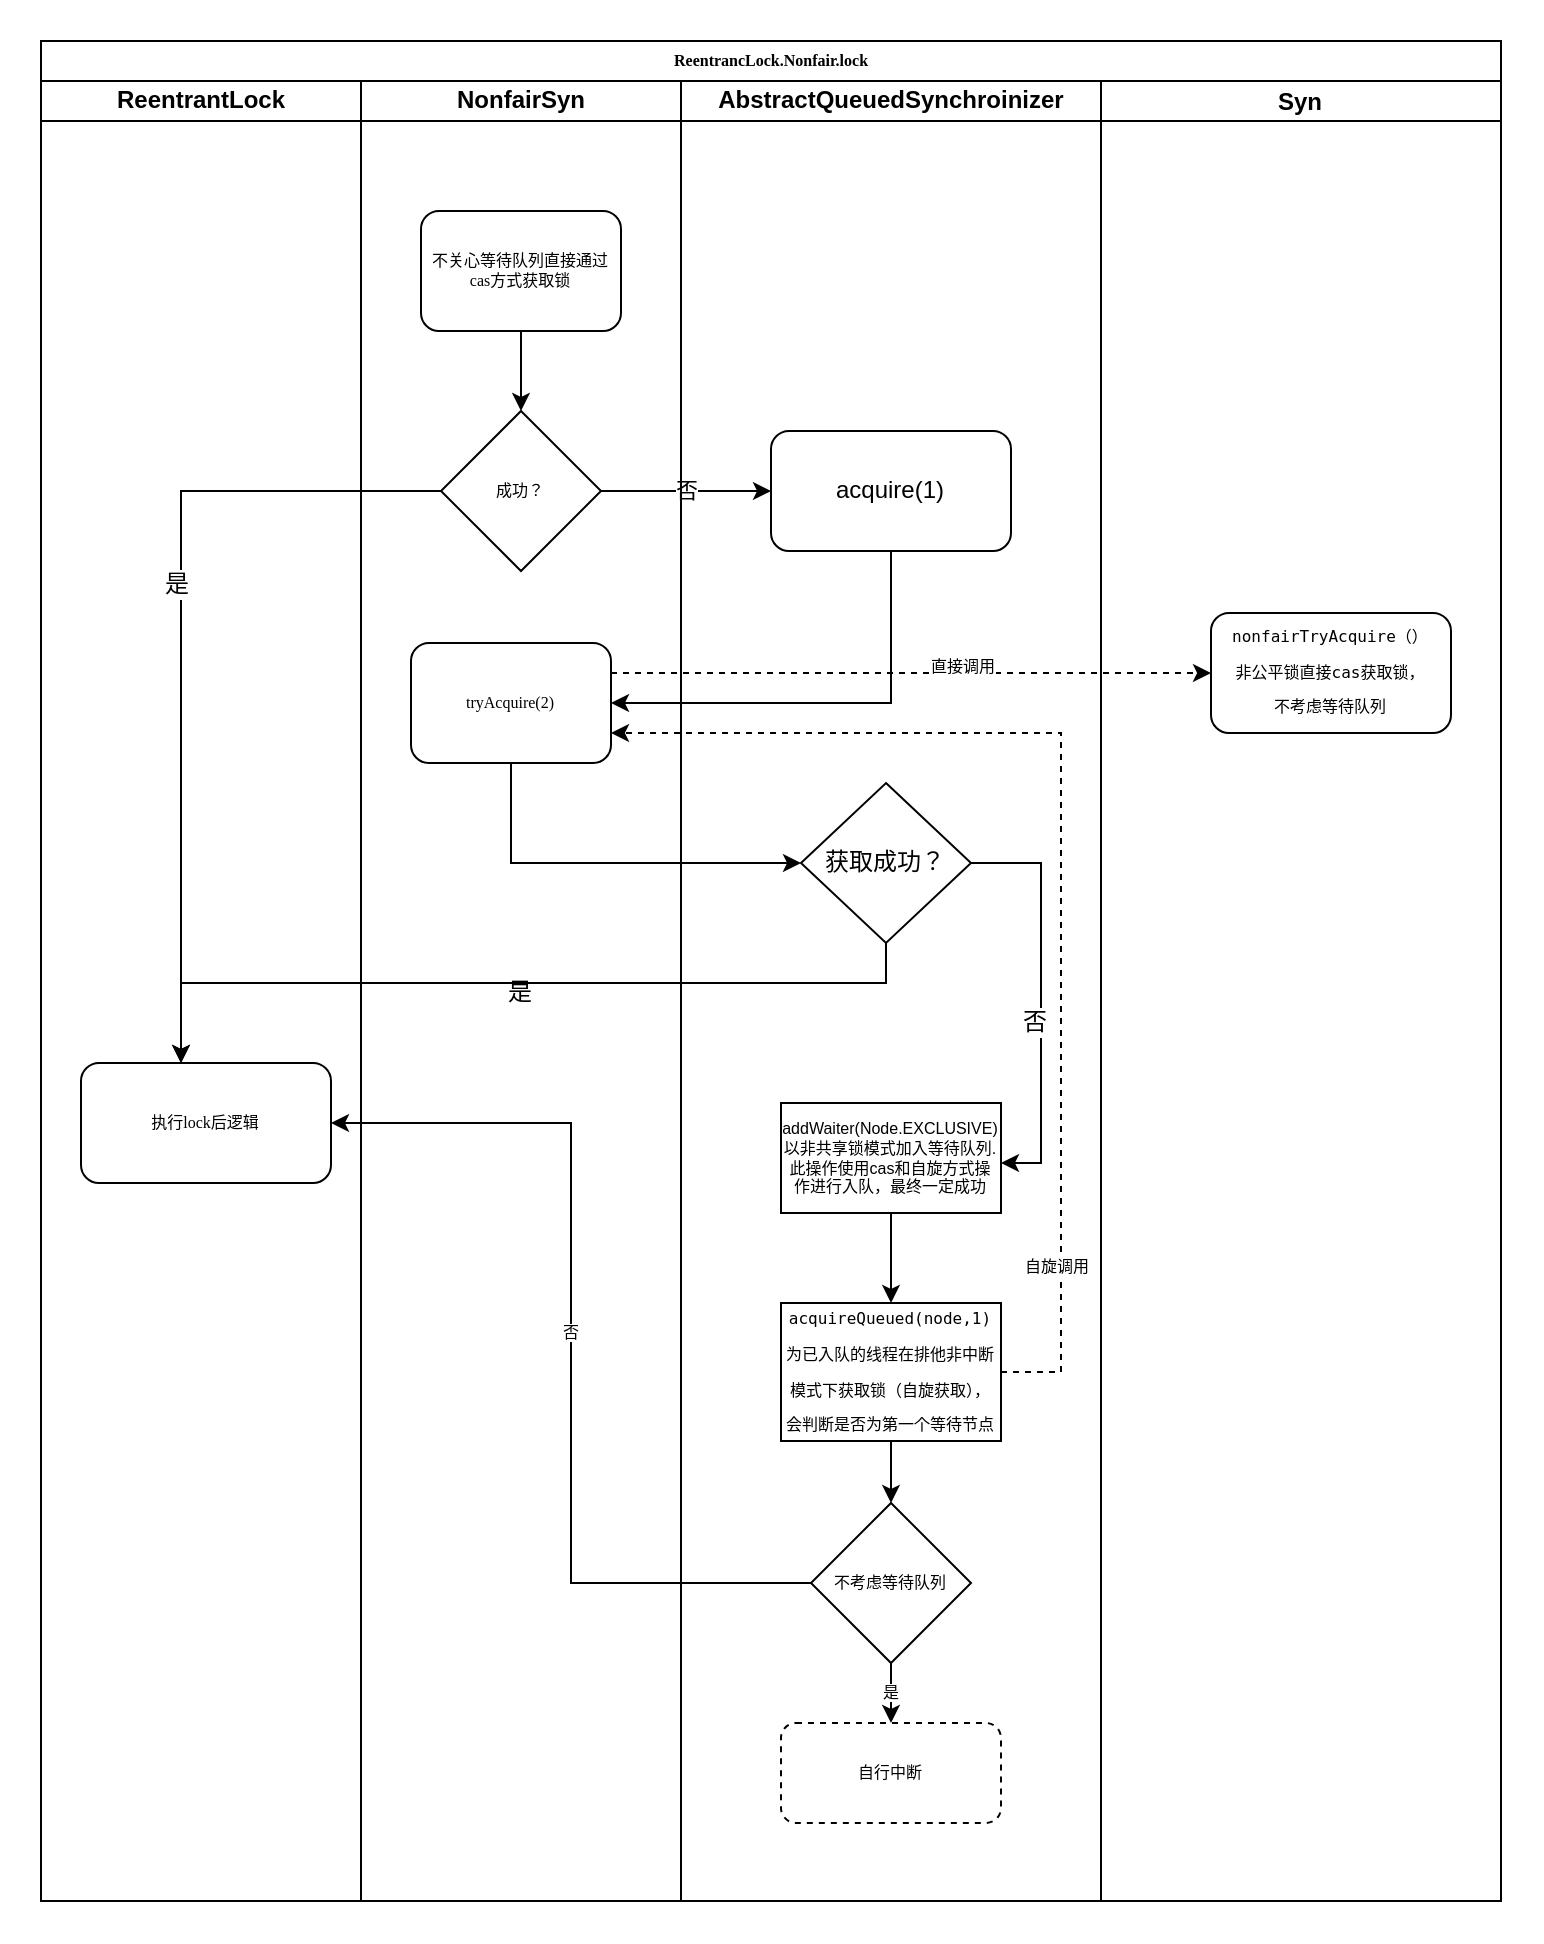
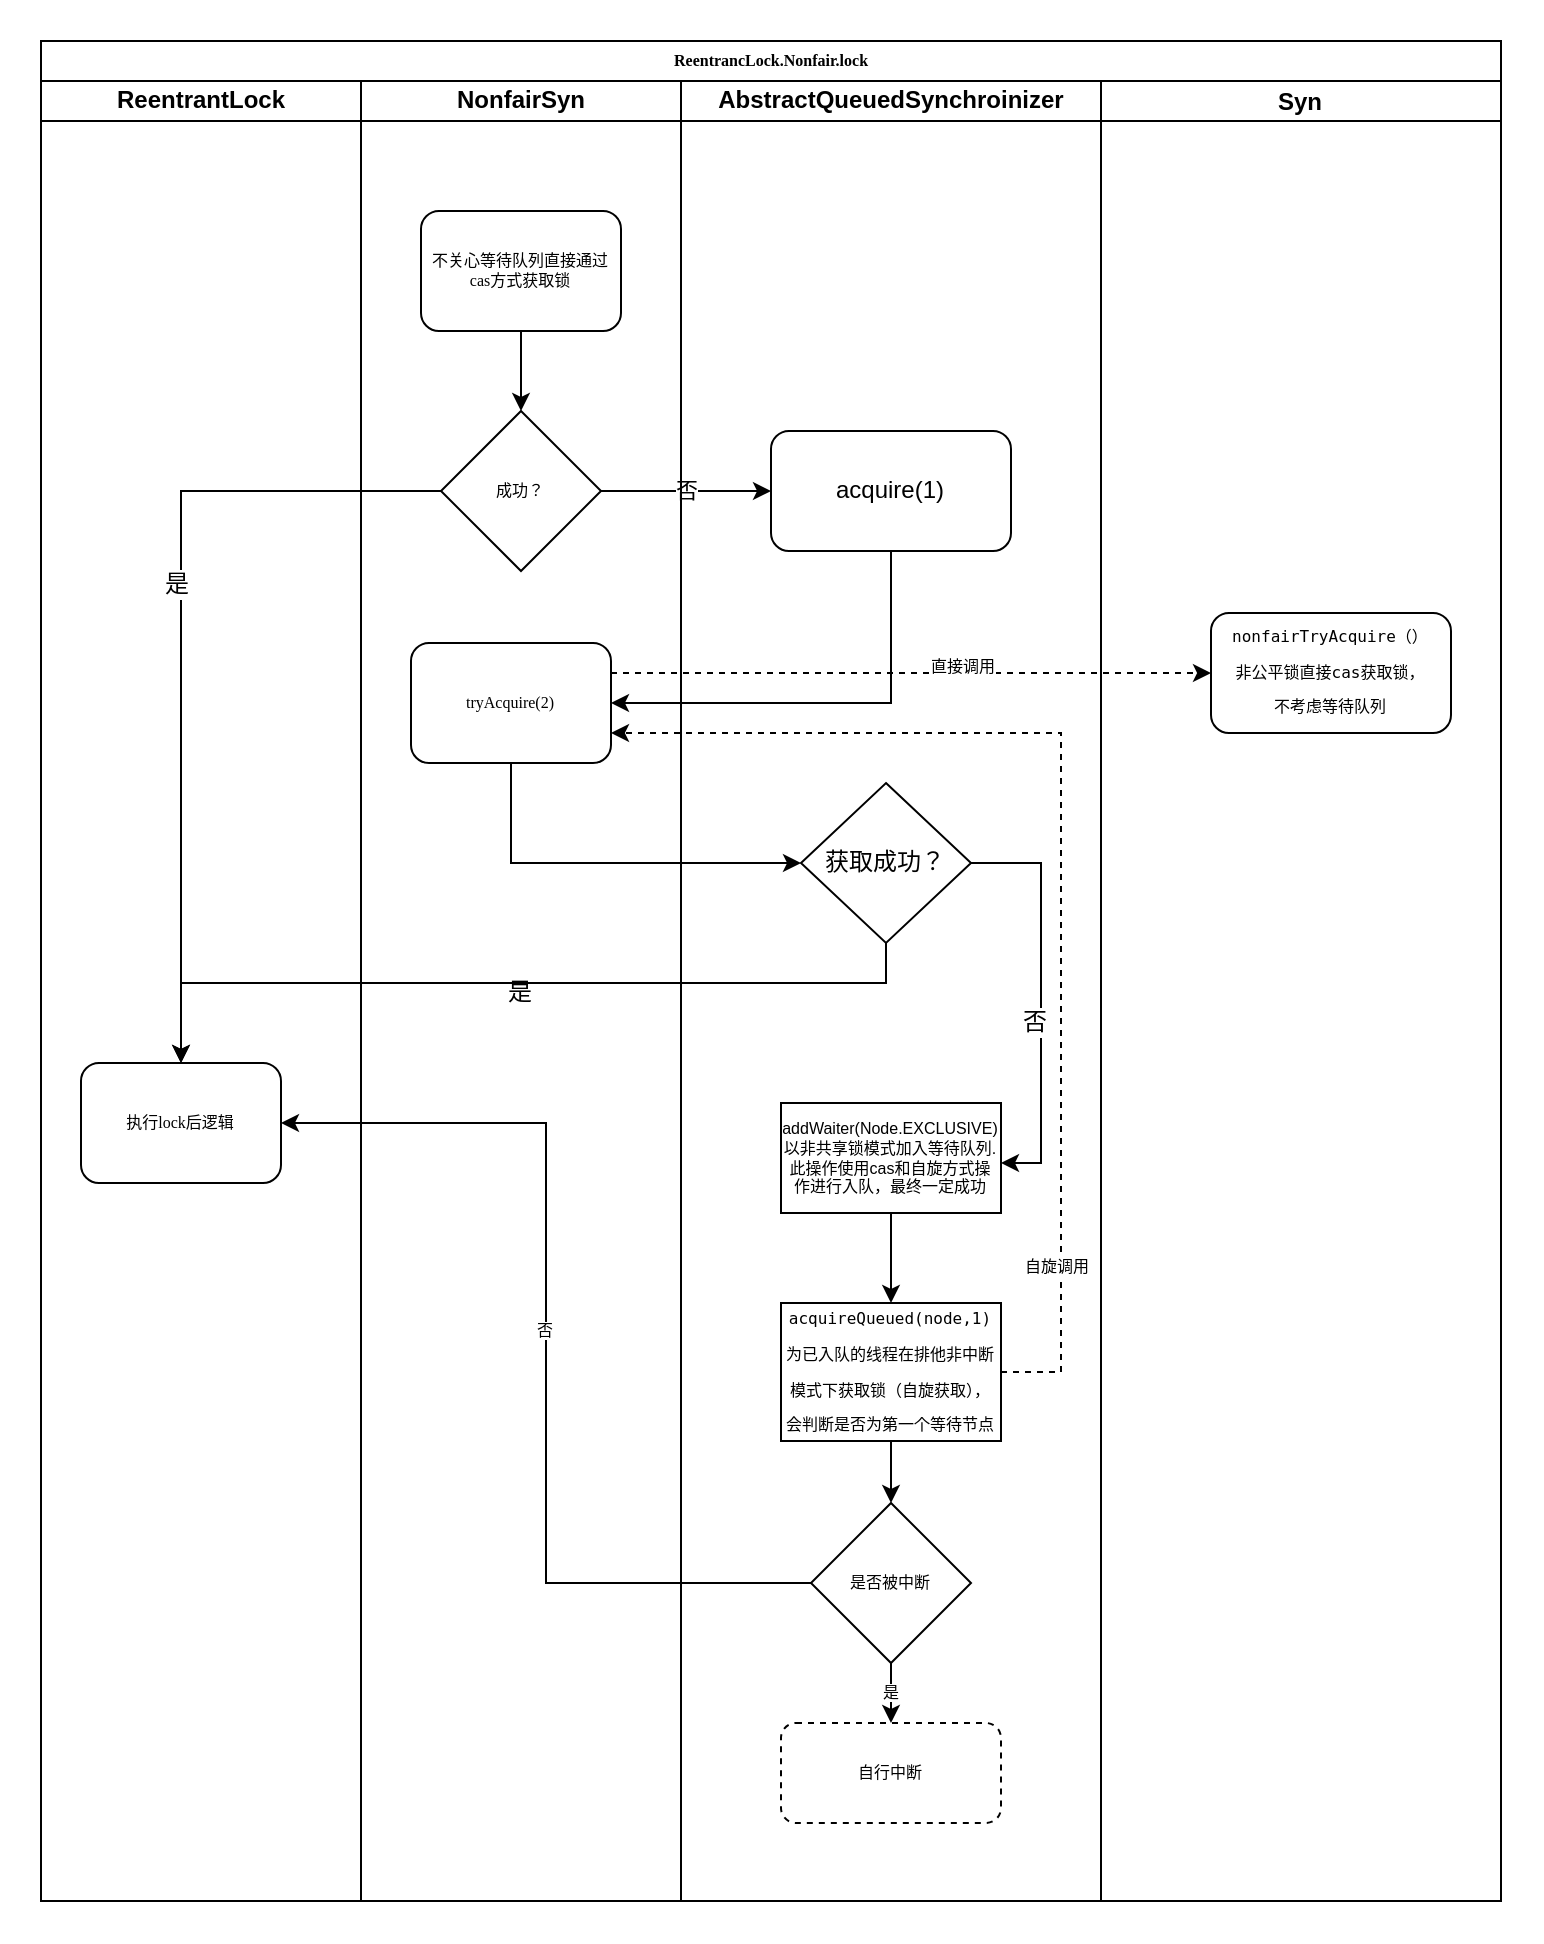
node "执行lock后逻辑": size 250x120 -> 200x120
node "不考虑等待队列": label "不考虑等待队列" -> "是否被中断"
